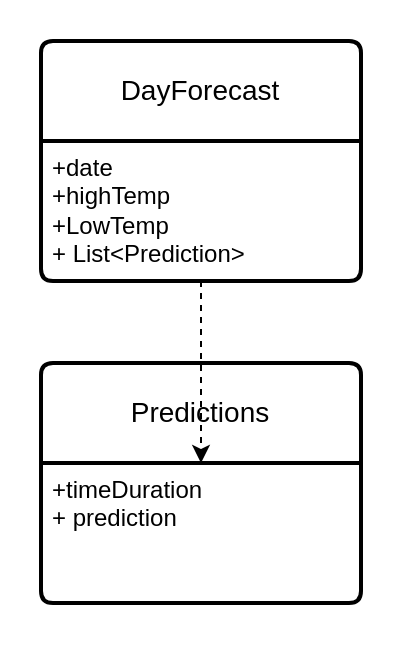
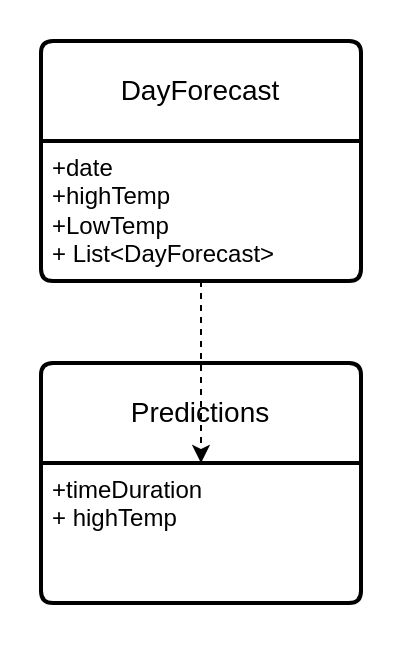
node "+date +highTemp +LowTemp + List<Prediction>": label "+date +highTemp +LowTemp + List<Prediction>" -> "+date +highTemp +LowTemp + List<DayForecast>"
node "+timeDuration + prediction": label "+timeDuration + prediction" -> "+timeDuration + highTemp"
